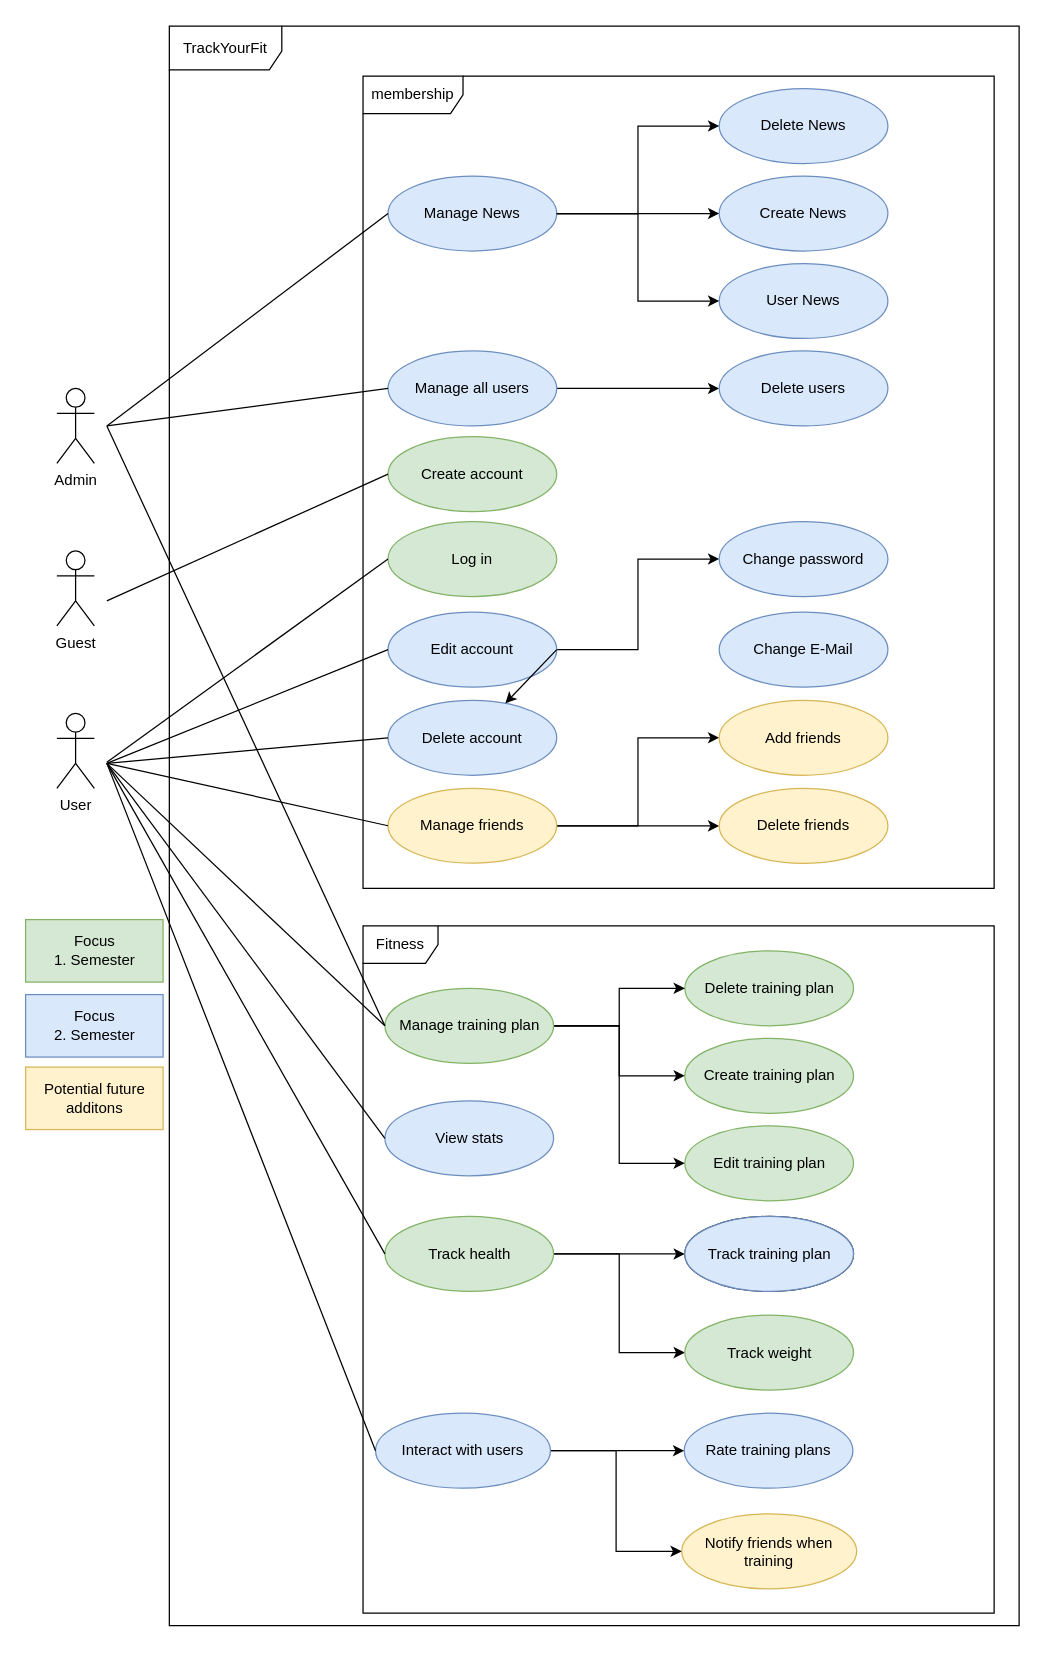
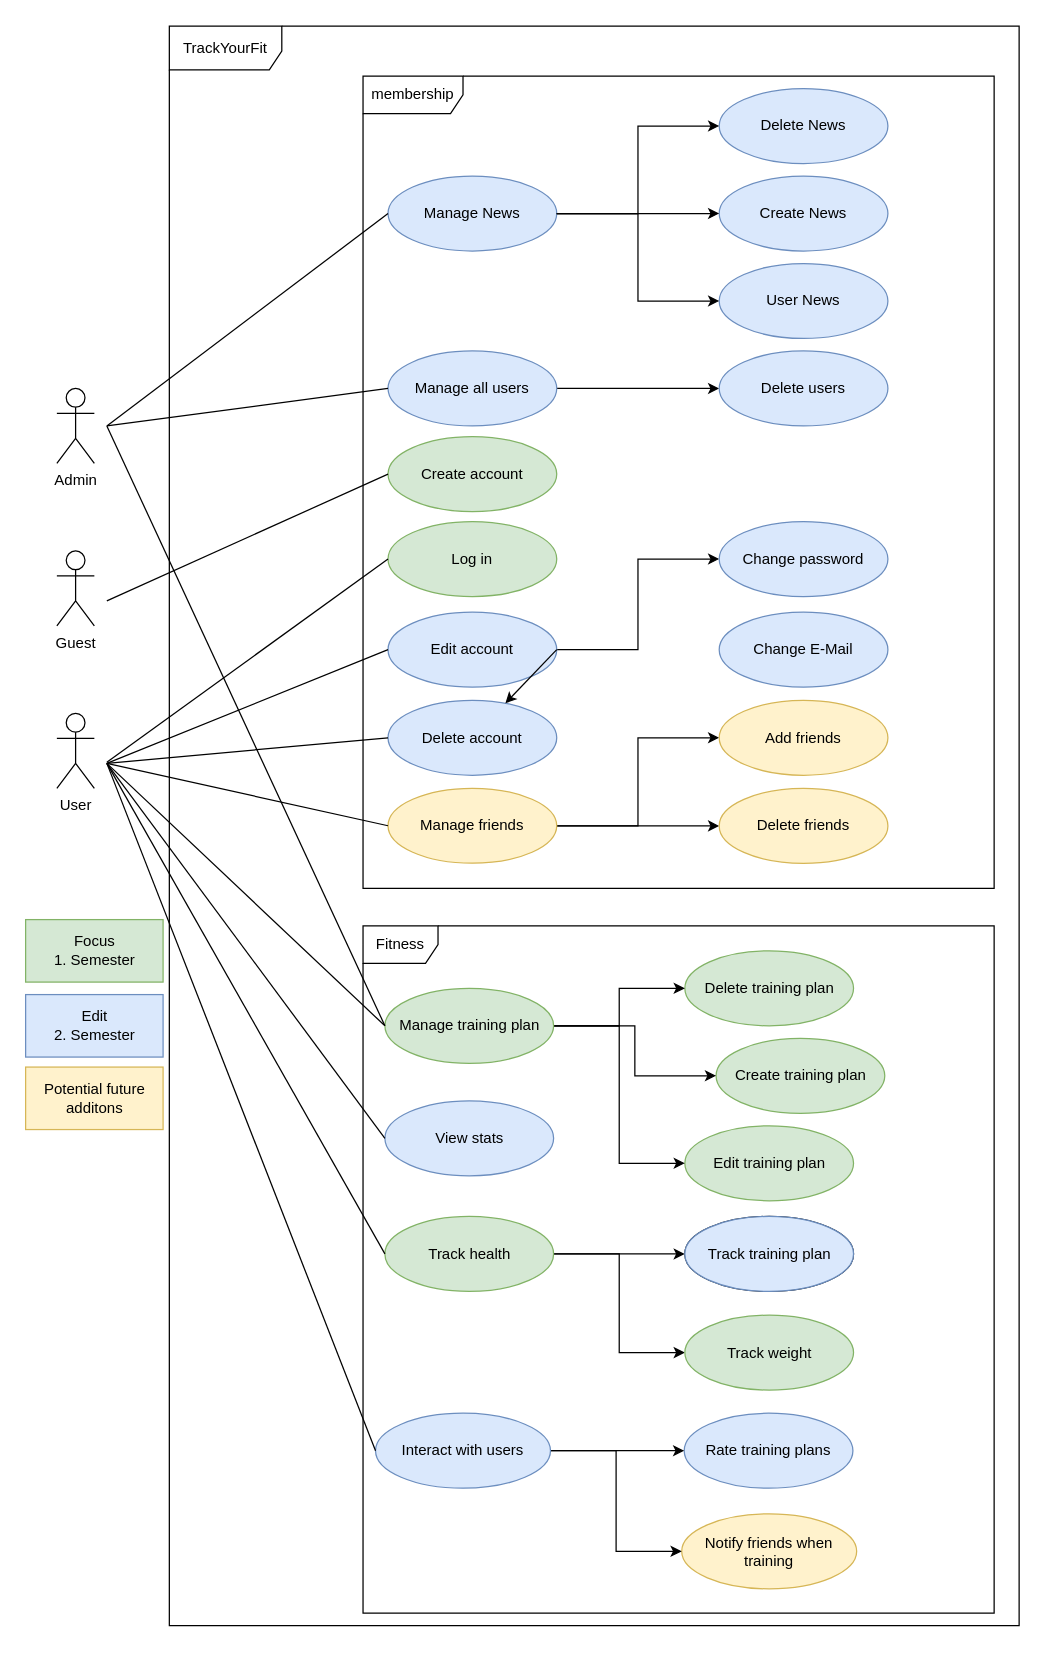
node "Focus 2. Semester": label "Focus 2. Semester" -> "Edit 2. Semester"
node "Create training plan": moved (769, 1076) -> (801, 1076)
